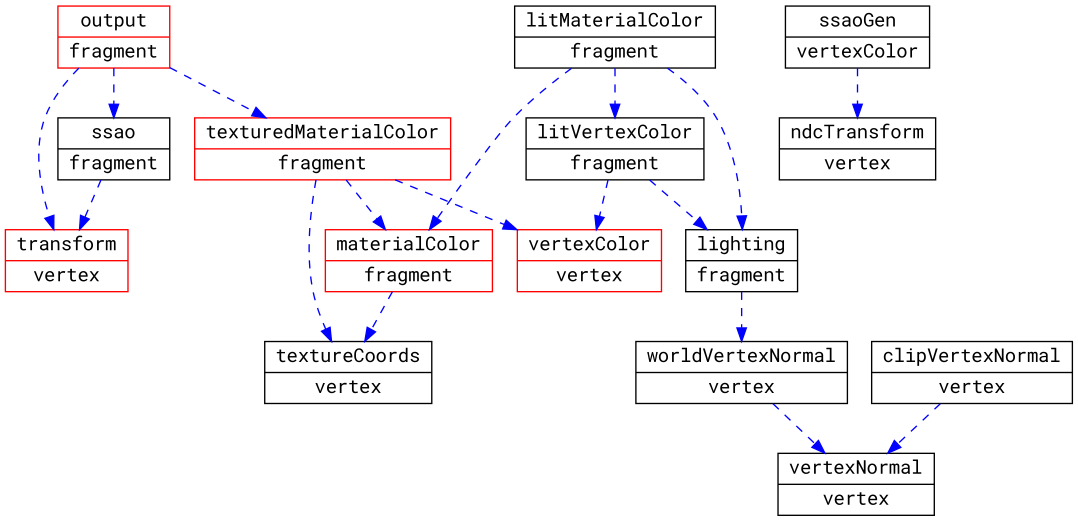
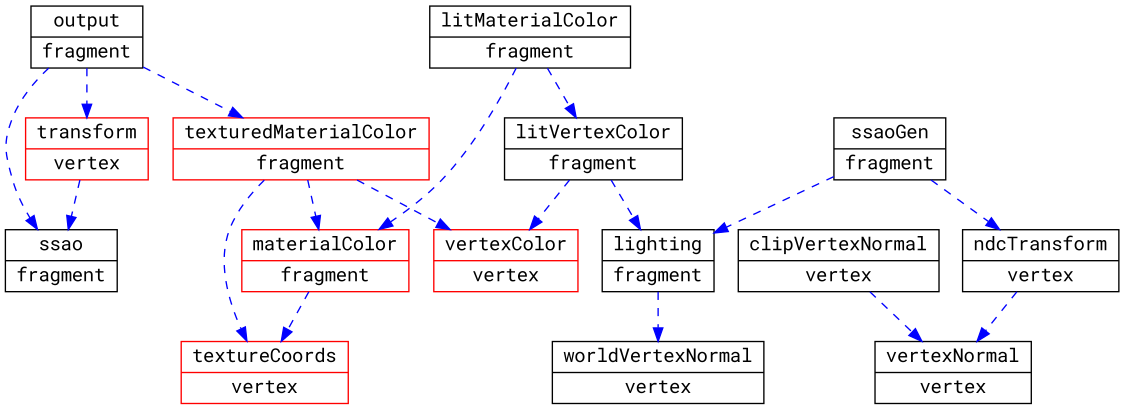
node "output": color red -> black
node "ssaoGen": text "vertexColor" -> "fragment"
edge "litMaterialColor" -> "lighting": now "ssaoGen" -> "lighting"
edge "ssao" -> "transform": reversed
node "textureCoords": color black -> red
edge "worldVertexNormal" -> "vertexNormal": now "ndcTransform" -> "vertexNormal"
